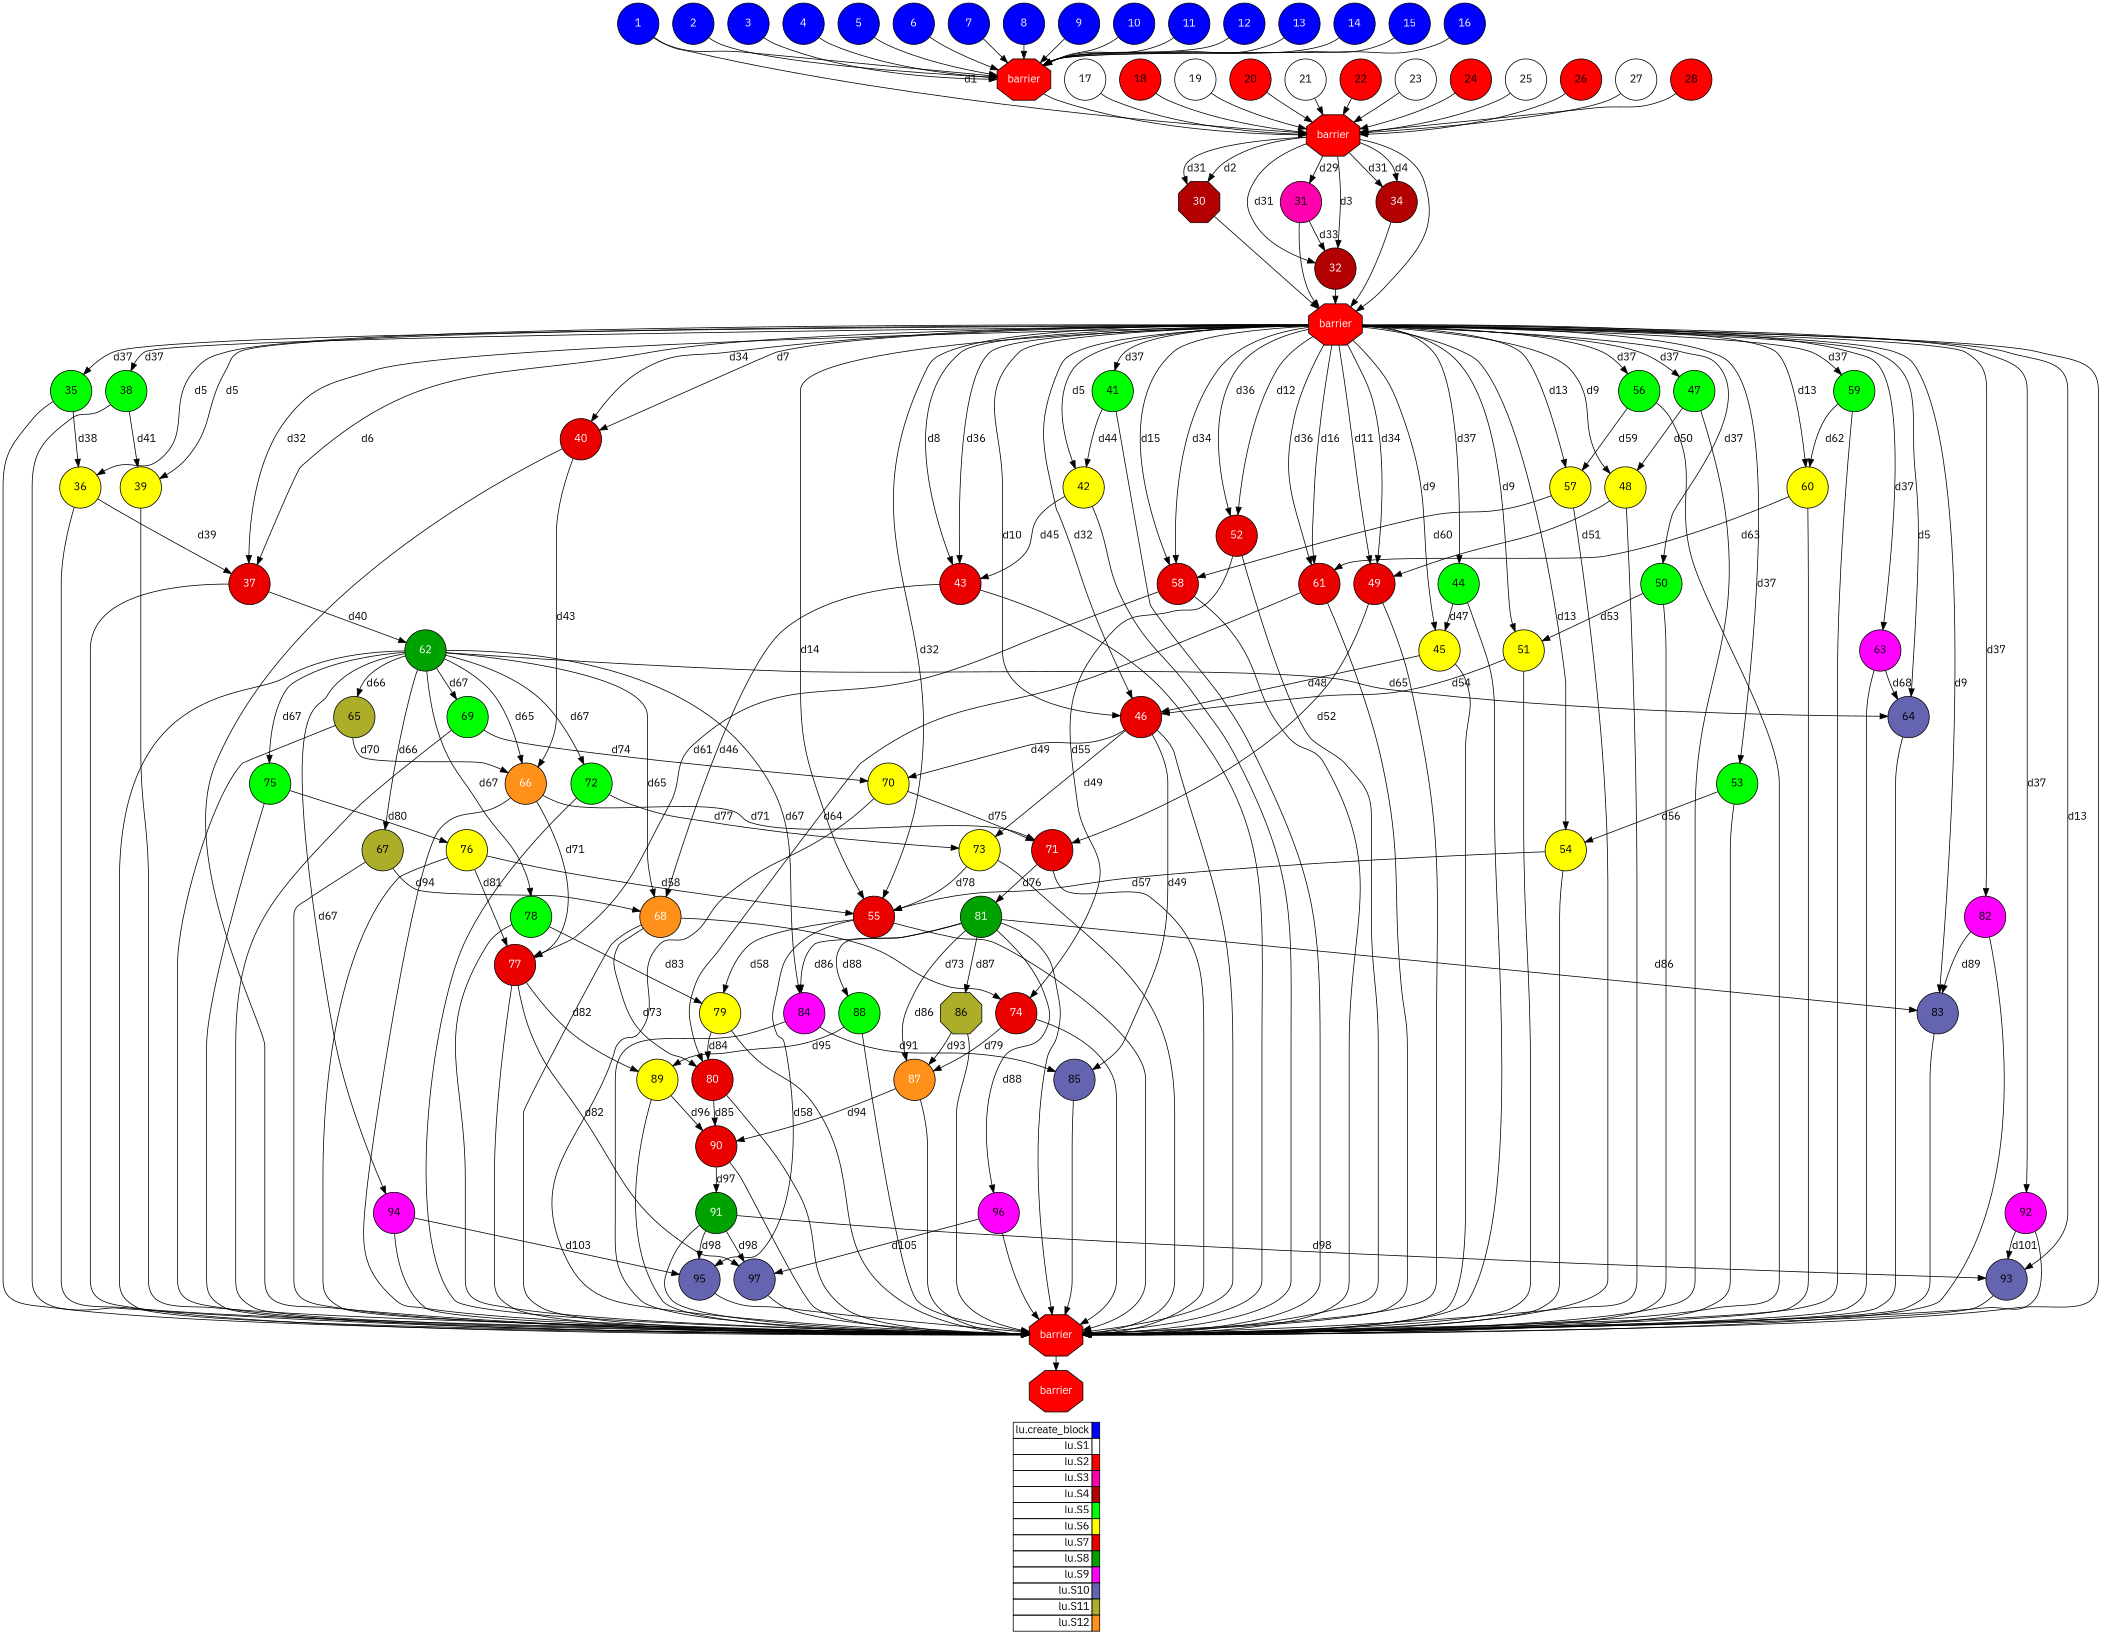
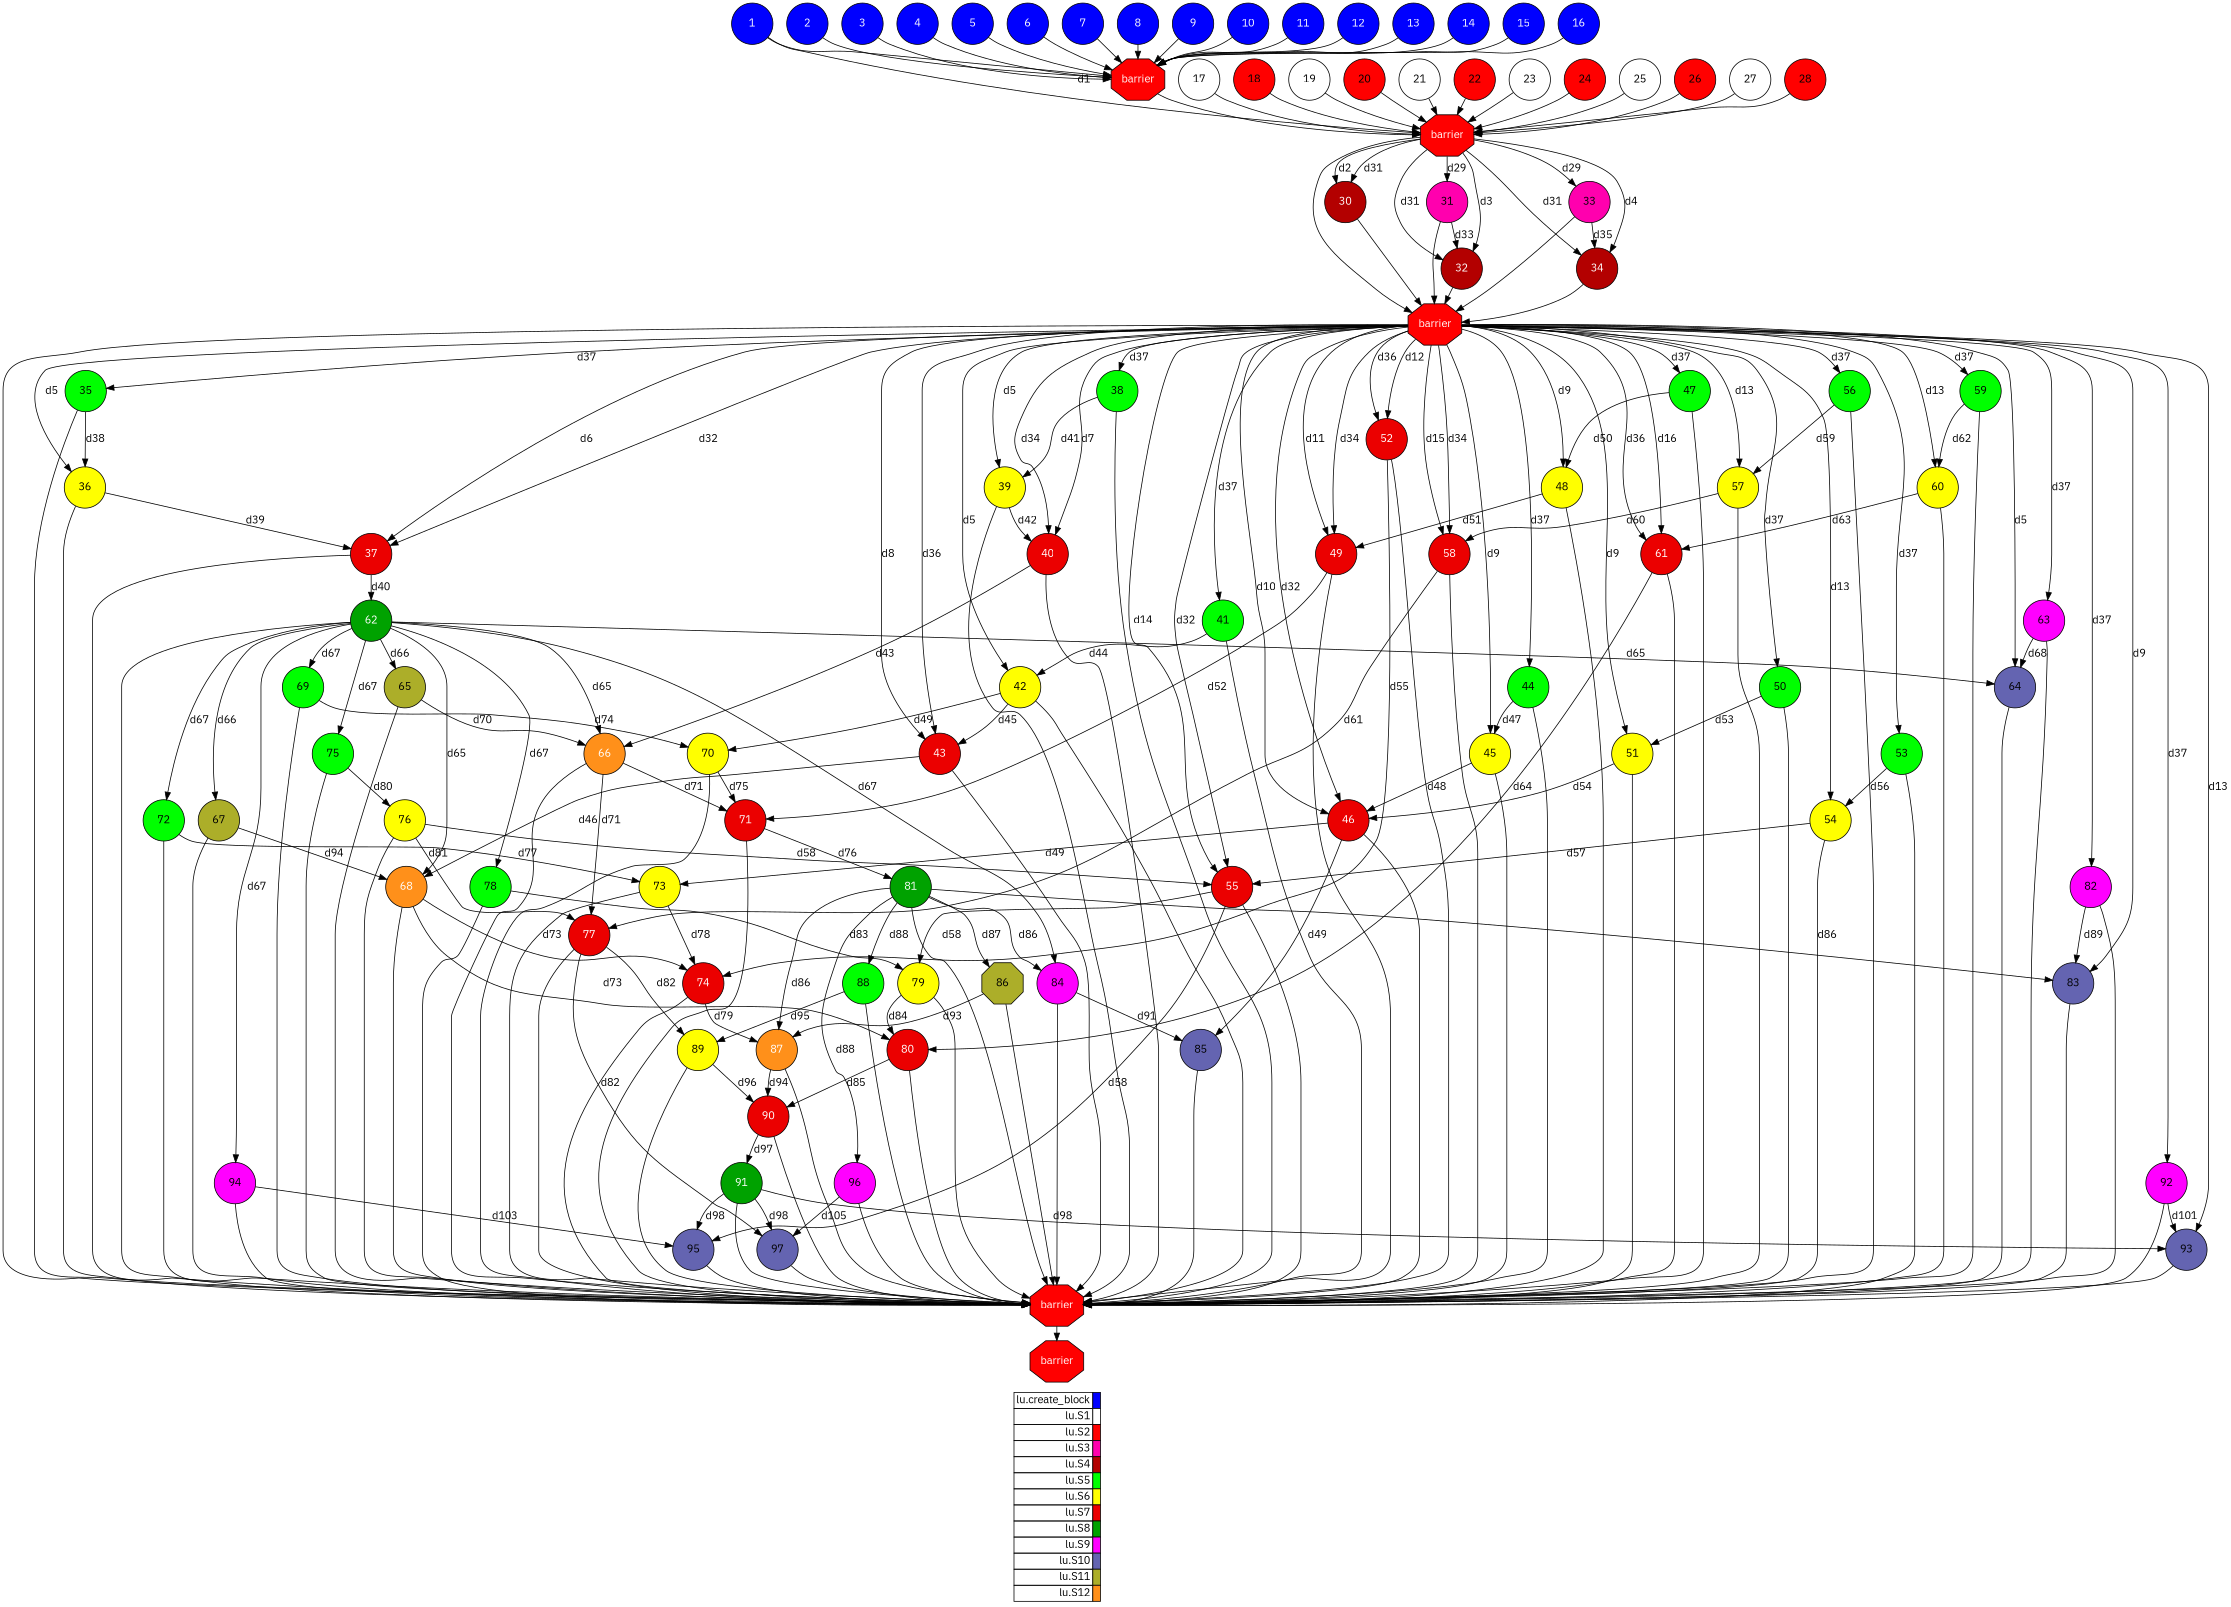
node "30": shape octagon -> circle
node "33": added
edge "39" -> "40": added, label "d42"
edge "46" -> "70": now "42" -> "70"
edge "73" -> "55": now "73" -> "74"
